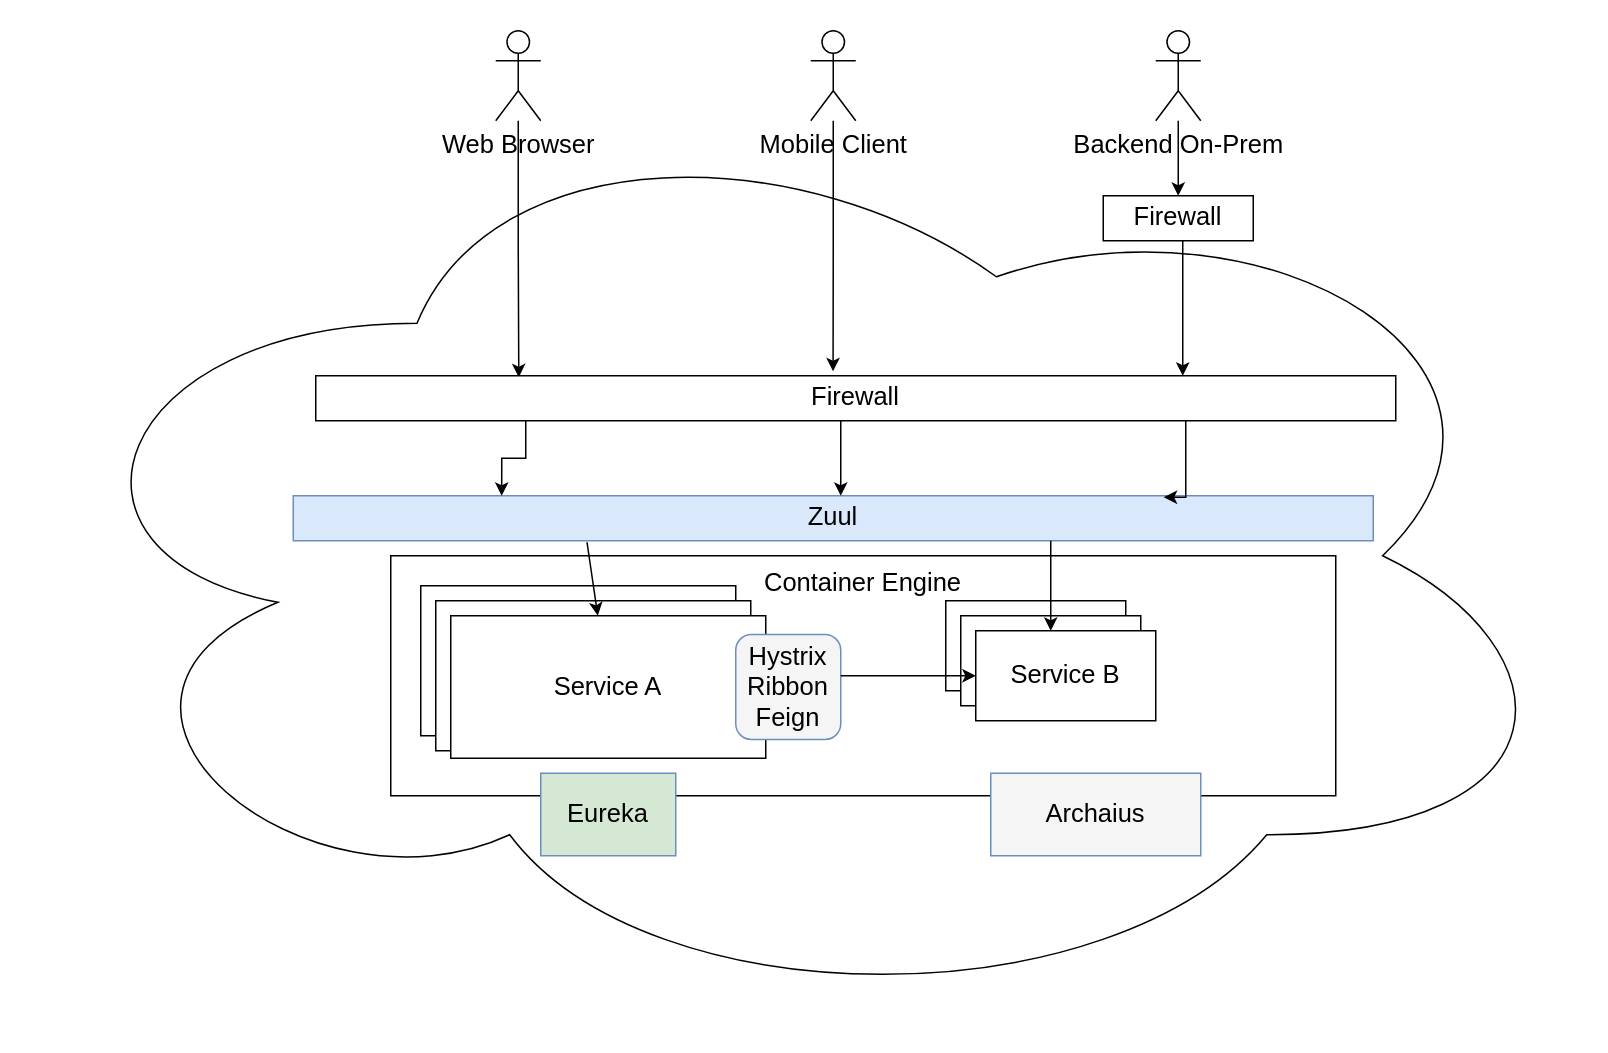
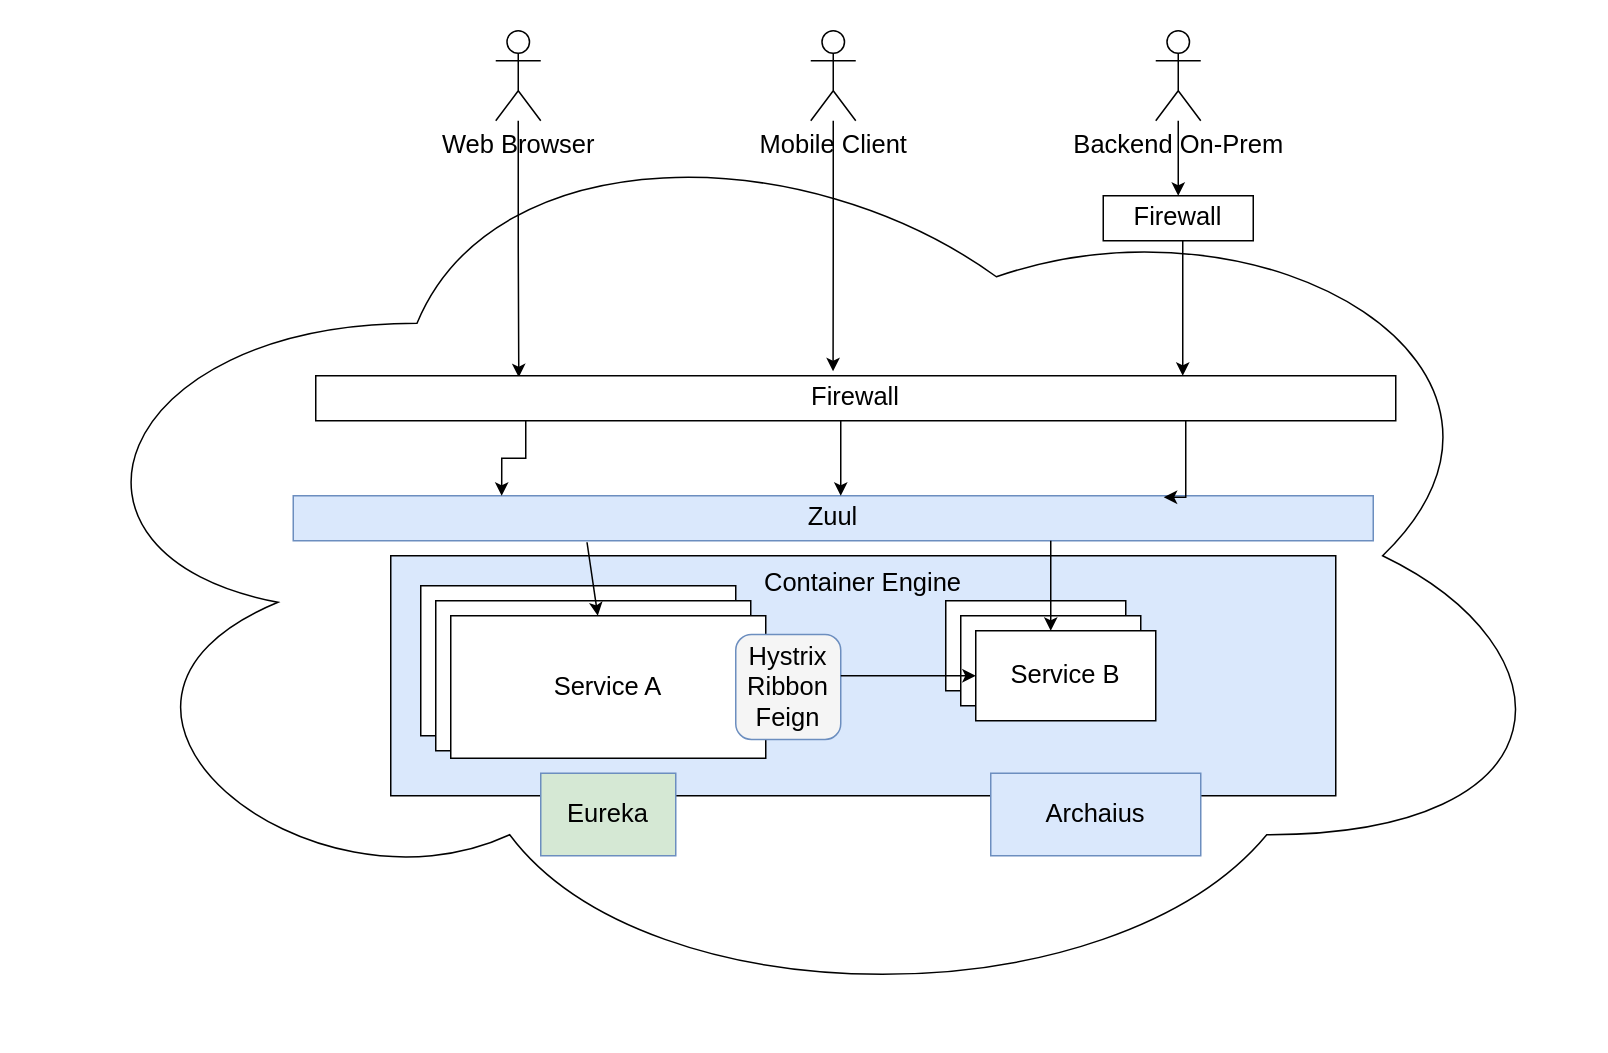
node "Container Engine": fillcolor #ffffff -> #dae8fc
node "Archaius": fillcolor #f5f5f5 -> #dae8fc
